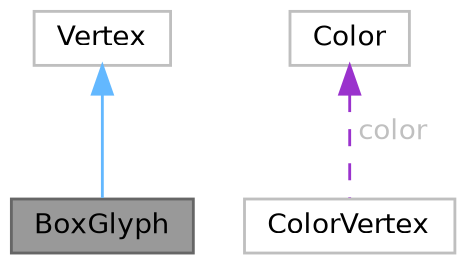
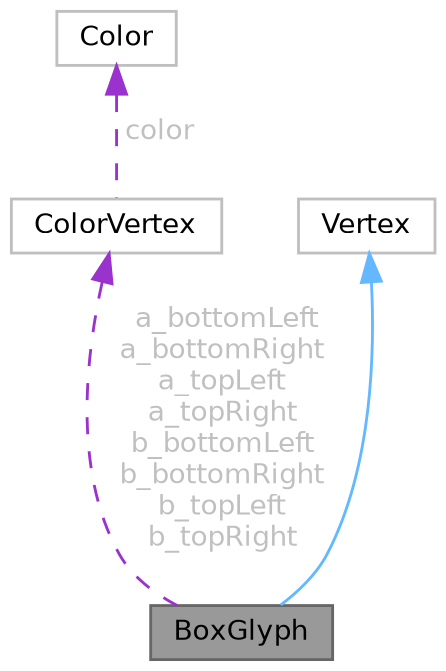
edge "BoxGlyph" -> "ColorVertex": added, label "a_bottomLeft a_bottomRight a_topLeft a_topRight b_bottomLeft b_bottomRight b_topLeft b_topRight"
